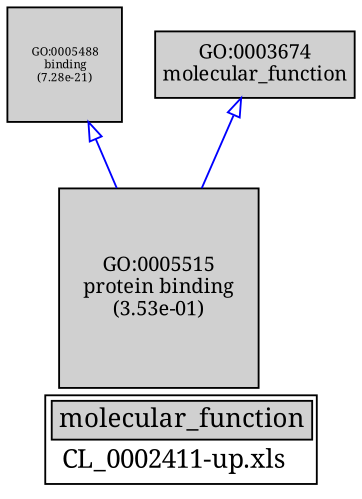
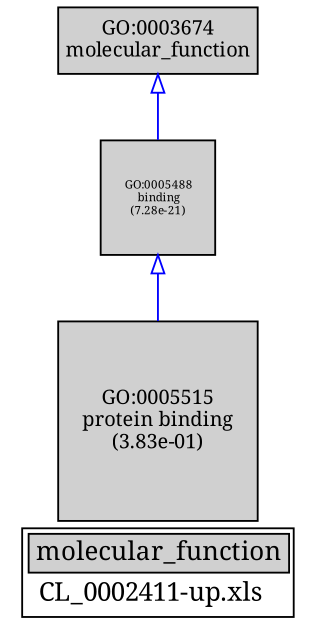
edge "GO:0005515" -> "GO:0003674": now "GO:0005488" -> "GO:0003674"
node "GO:0005515": text "(3.53e-01)" -> "(3.83e-01)"
